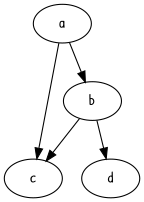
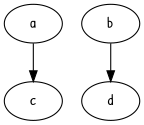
edge "a" -> "b": removed
edge "b" -> "c": removed
